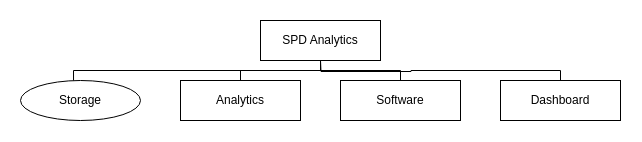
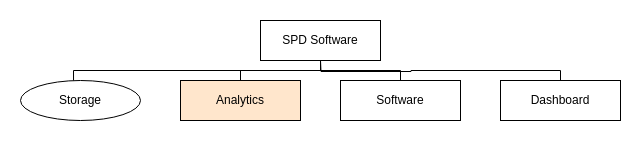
node "SPD Analytics": label "SPD Analytics" -> "SPD Software"
node "Analytics": fillcolor #ffffff -> #ffe6cc
